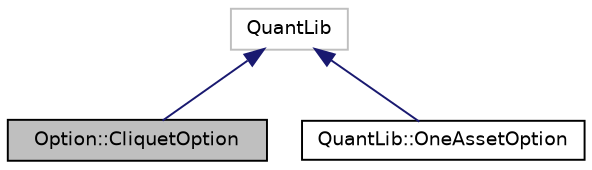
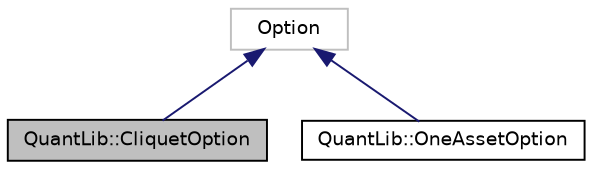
node "QuantLib": label "QuantLib" -> "Option"
node "Option::CliquetOption": label "Option::CliquetOption" -> "QuantLib::CliquetOption"
